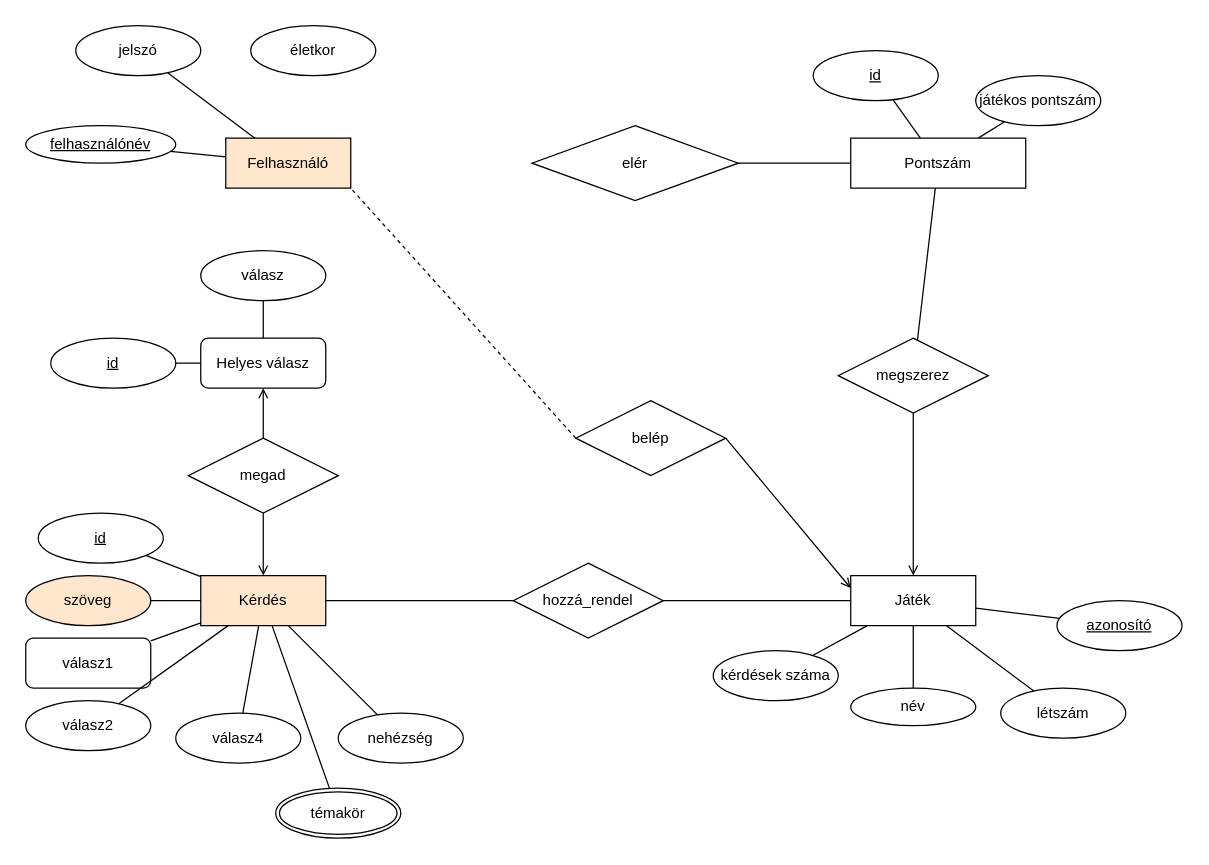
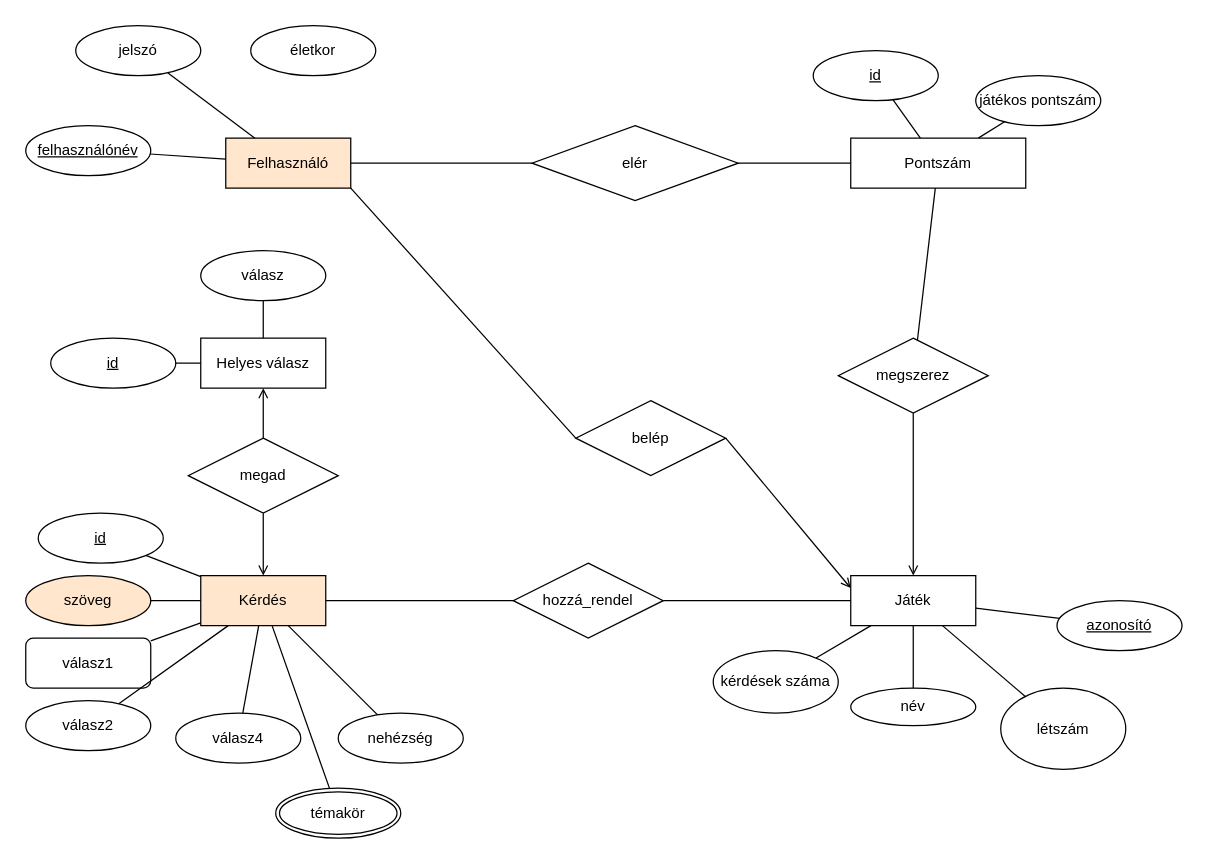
node "felhasználónév": size 150x38 -> 125x50
edge "Felhasználó" -- "elér": added
edge "Felhasználó" -- "belép": style dashed -> solid
node "Helyes válasz": shape rounded rectangle -> rectangle
node "kérdések száma": size 125x50 -> 125x63
node "létszám": size 125x50 -> 125x81
